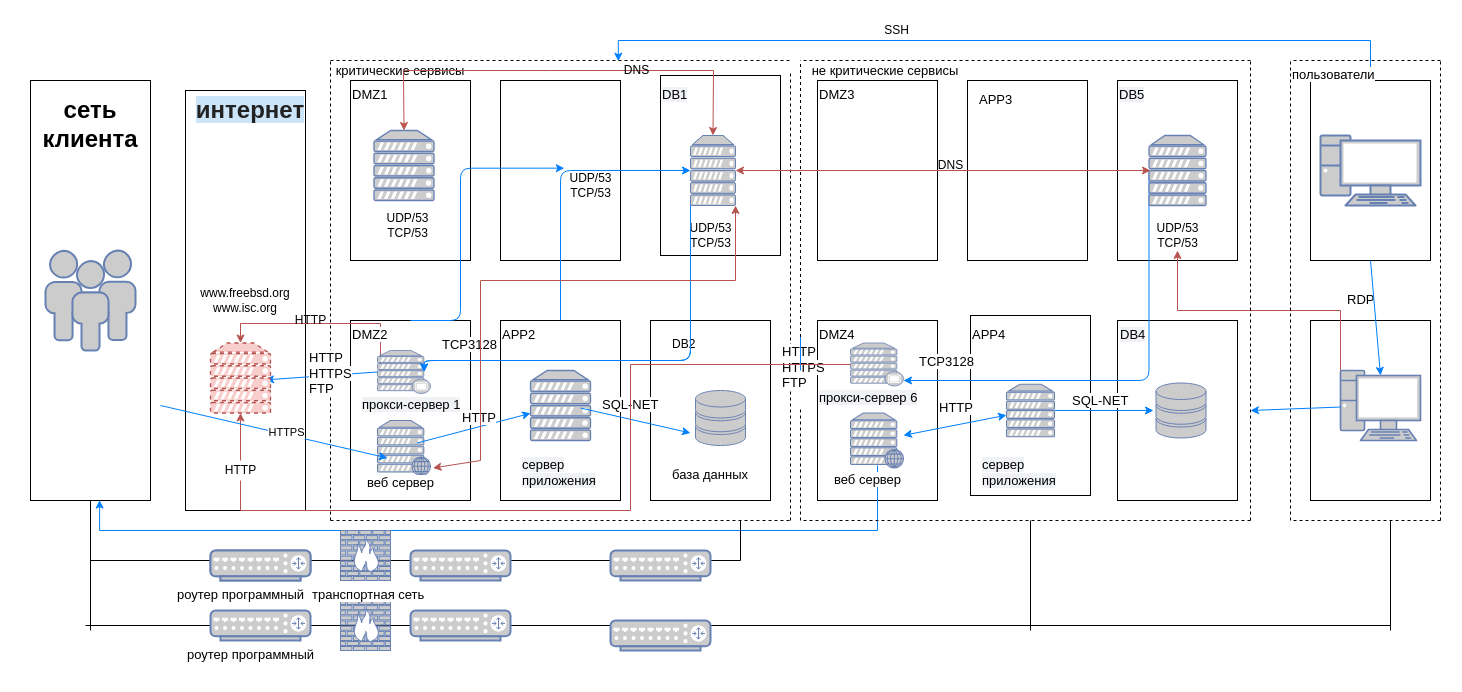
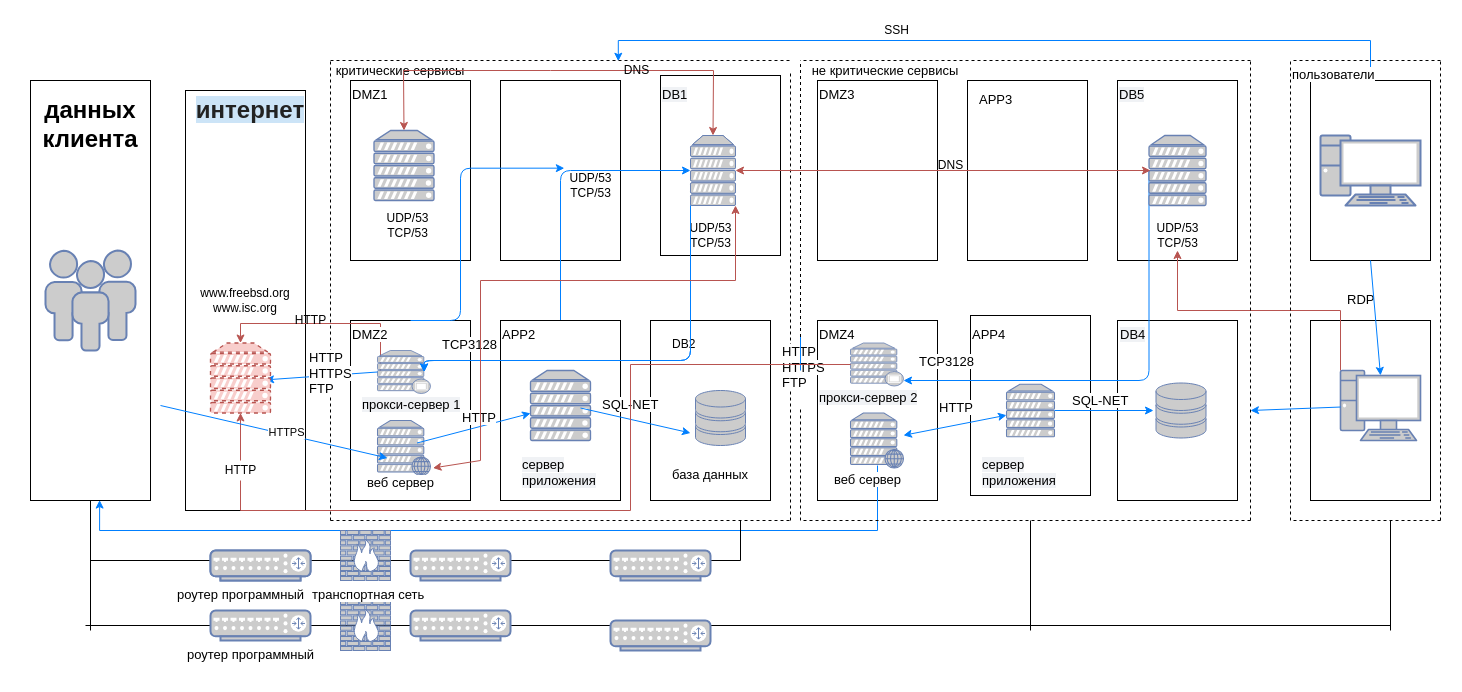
node "сеть клиента": label "сеть клиента" -> "данных клиента"
node "прокси-сервер 6": label "прокси-сервер 6" -> "прокси-сервер 2"
